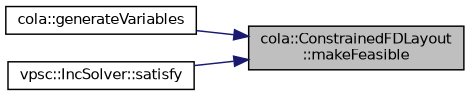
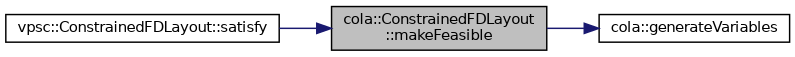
edge "cola::generateVariables" -> "cola::ConstrainedFDLayout ::makeFeasible": reversed
node "vpsc::IncSolver::satisfy": label "vpsc::IncSolver::satisfy" -> "vpsc::ConstrainedFDLayout::satisfy"
